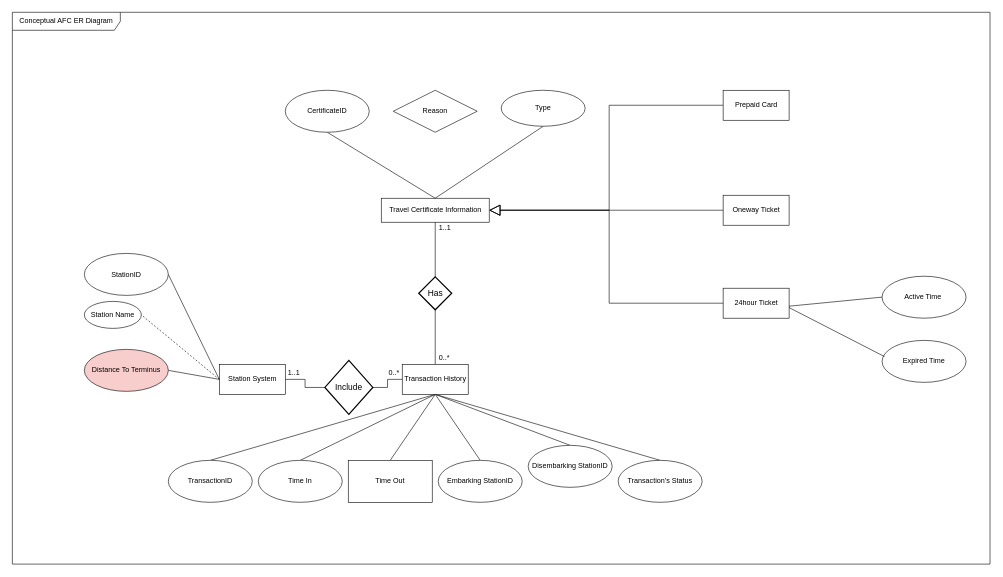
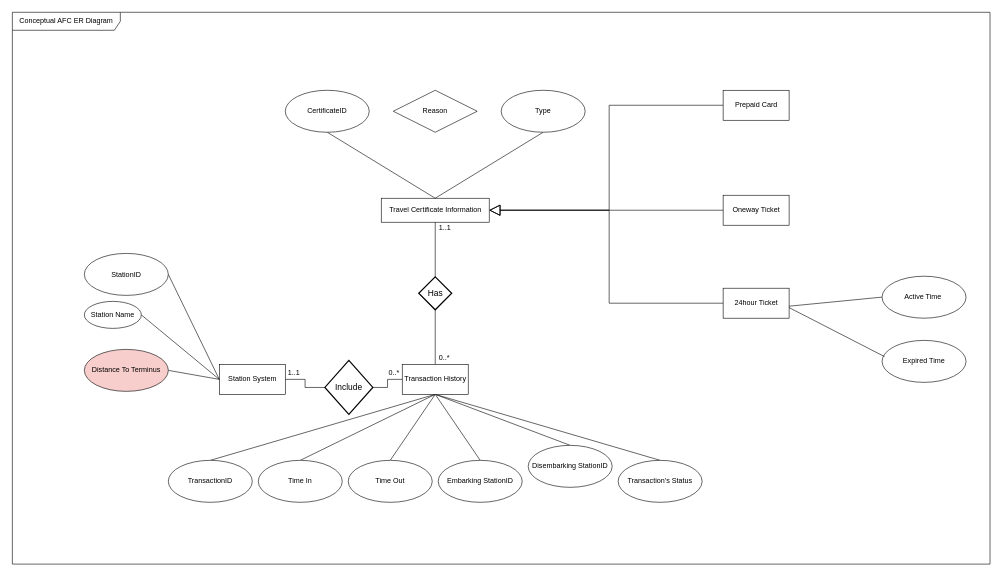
node "Type": size 84x36 -> 84x42
edge "Station Name" -- "Station System": style dashed -> solid
node "Time Out": shape rectangle -> ellipse
